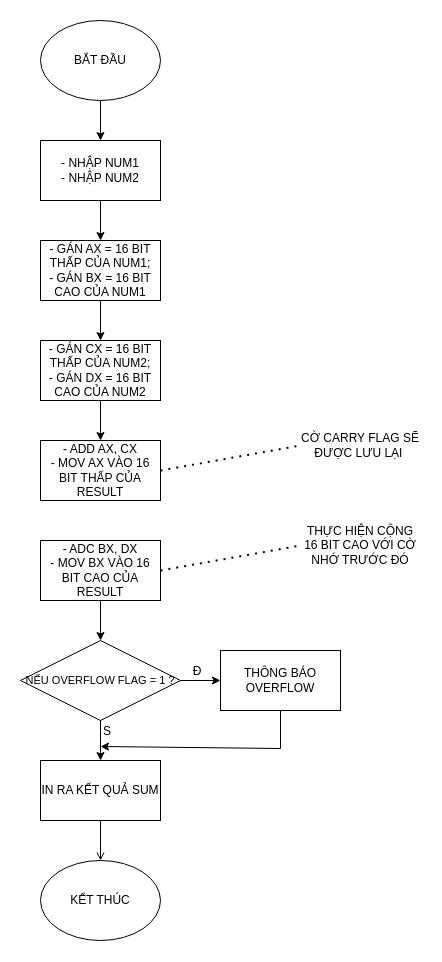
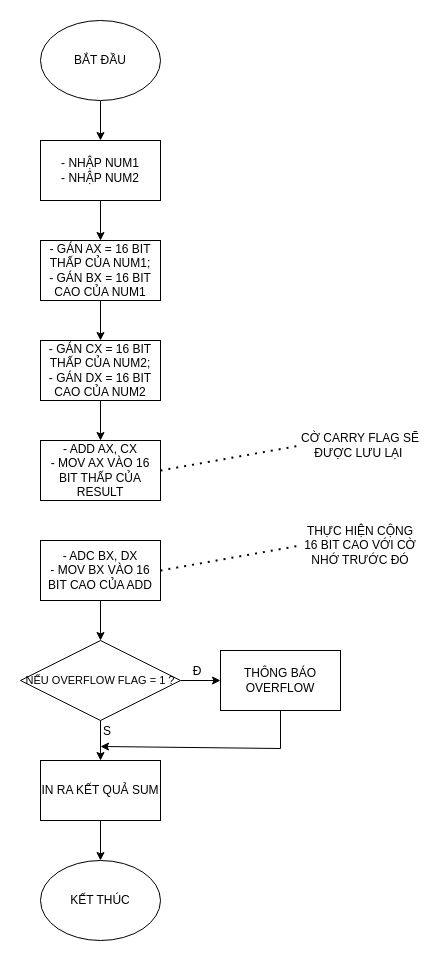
node "- ADC BX, DX - MOV BX VÀO 16 BIT CAO CỦA RESULT": label "- ADC BX, DX - MOV BX VÀO 16 BIT CAO CỦA RESULT" -> "- ADC BX, DX - MOV BX VÀO 16 BIT CAO CỦA ADD"
edge "IN RA KẾT QUẢ SUM" -> "KẾT THÚC": arrowhead open -> classic
